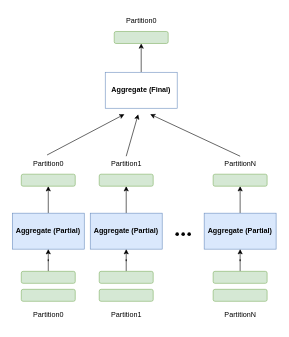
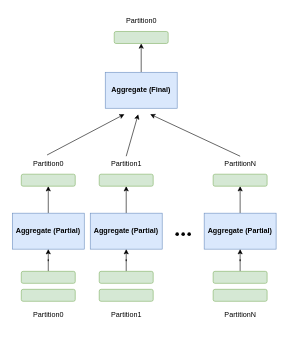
node "Aggregate (Final)": fillcolor #ffffff -> #dae8fc
